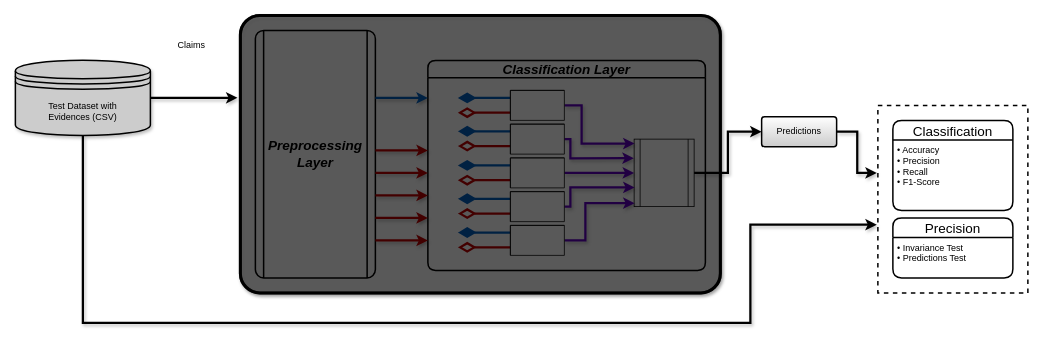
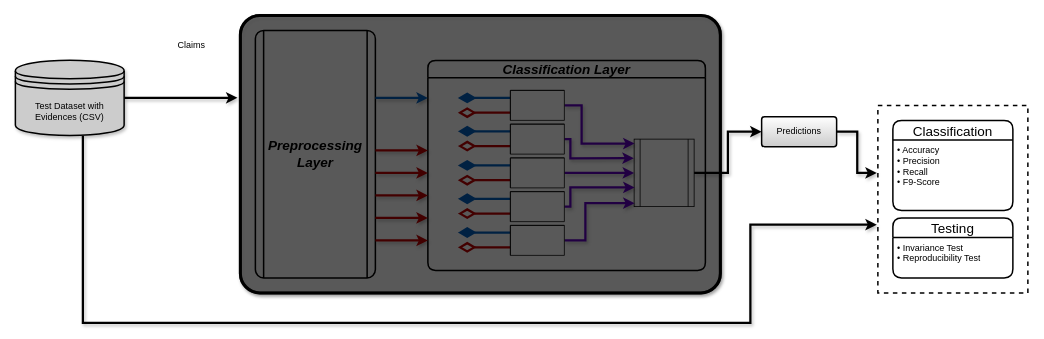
node "Test Dataset withEvidences (CSV)": size 135x75 -> 109x75
node "• Accuracy • Precision • Recall • F1-Score": label "• Accuracy • Precision • Recall • F1-Score" -> "• Accuracy • Precision • Recall • F9-Score"
node "Precision": label "Precision" -> "Testing"
node "• Invariance Test • Predictions Test": label "• Invariance Test • Predictions Test" -> "• Invariance Test • Reproducibility Test"
